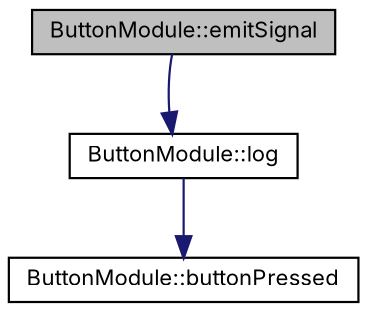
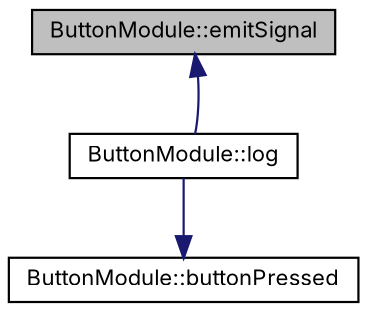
edge "ButtonModule::emitSignal" -> "ButtonModule::log": reversed
